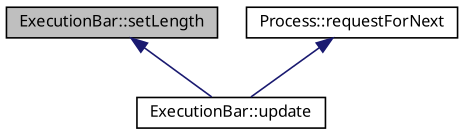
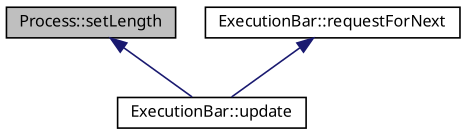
node "ExecutionBar::setLength": label "ExecutionBar::setLength" -> "Process::setLength"
node "Process::requestForNext": label "Process::requestForNext" -> "ExecutionBar::requestForNext"
